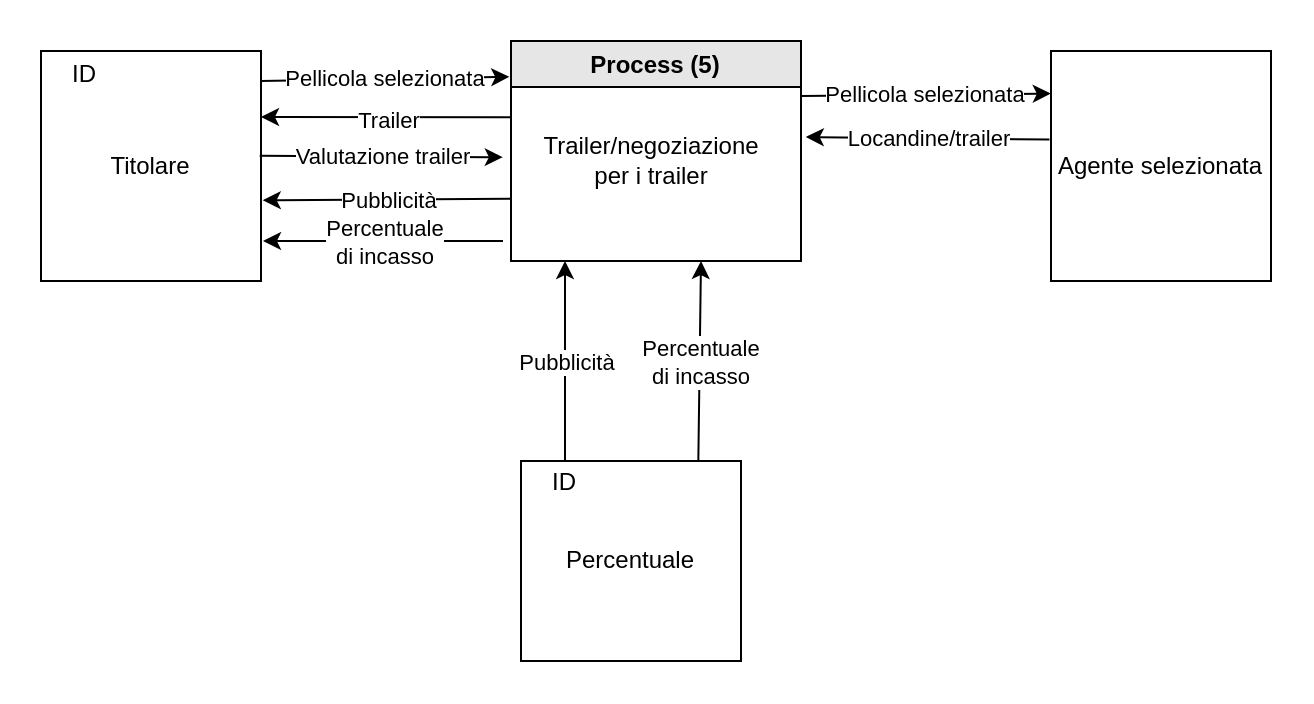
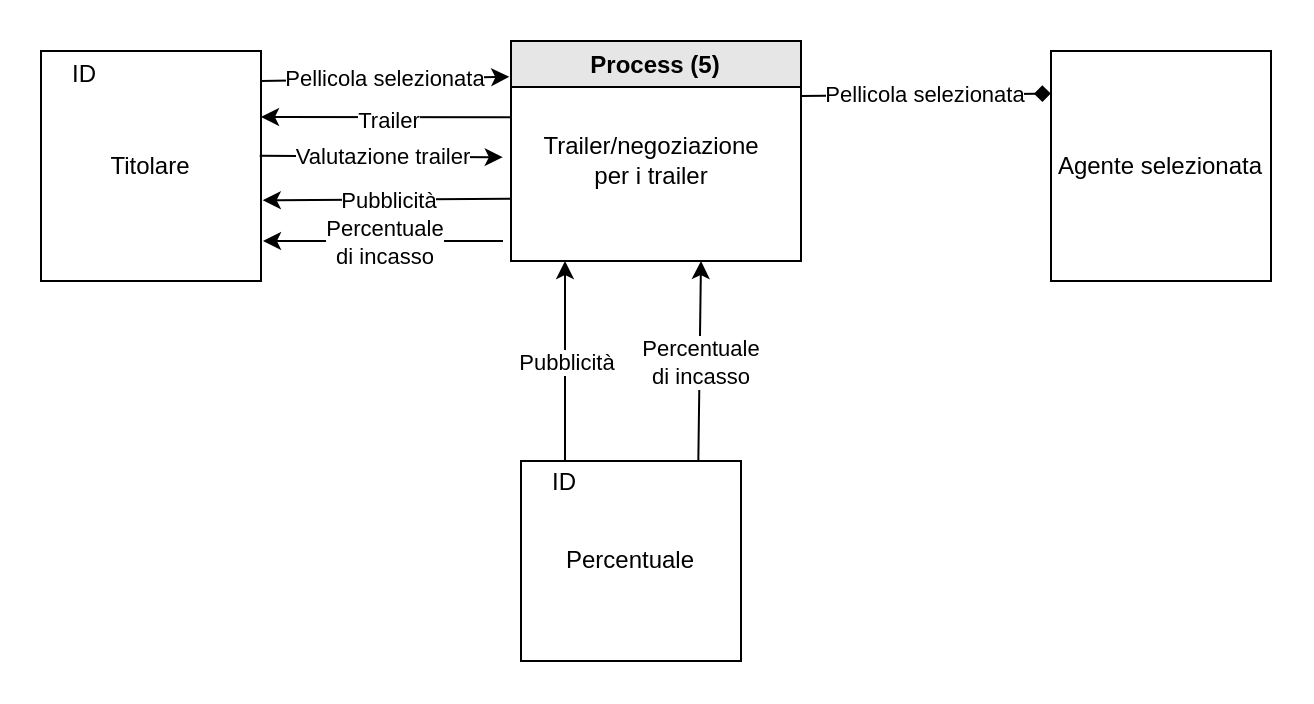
edge "Process (5)" -> "Agente selezionata": arrowhead classic -> diamond
edge "Agente selezionata" -> "Trailer/negoziazione per i trailer": removed, label "Locandine/trailer"
